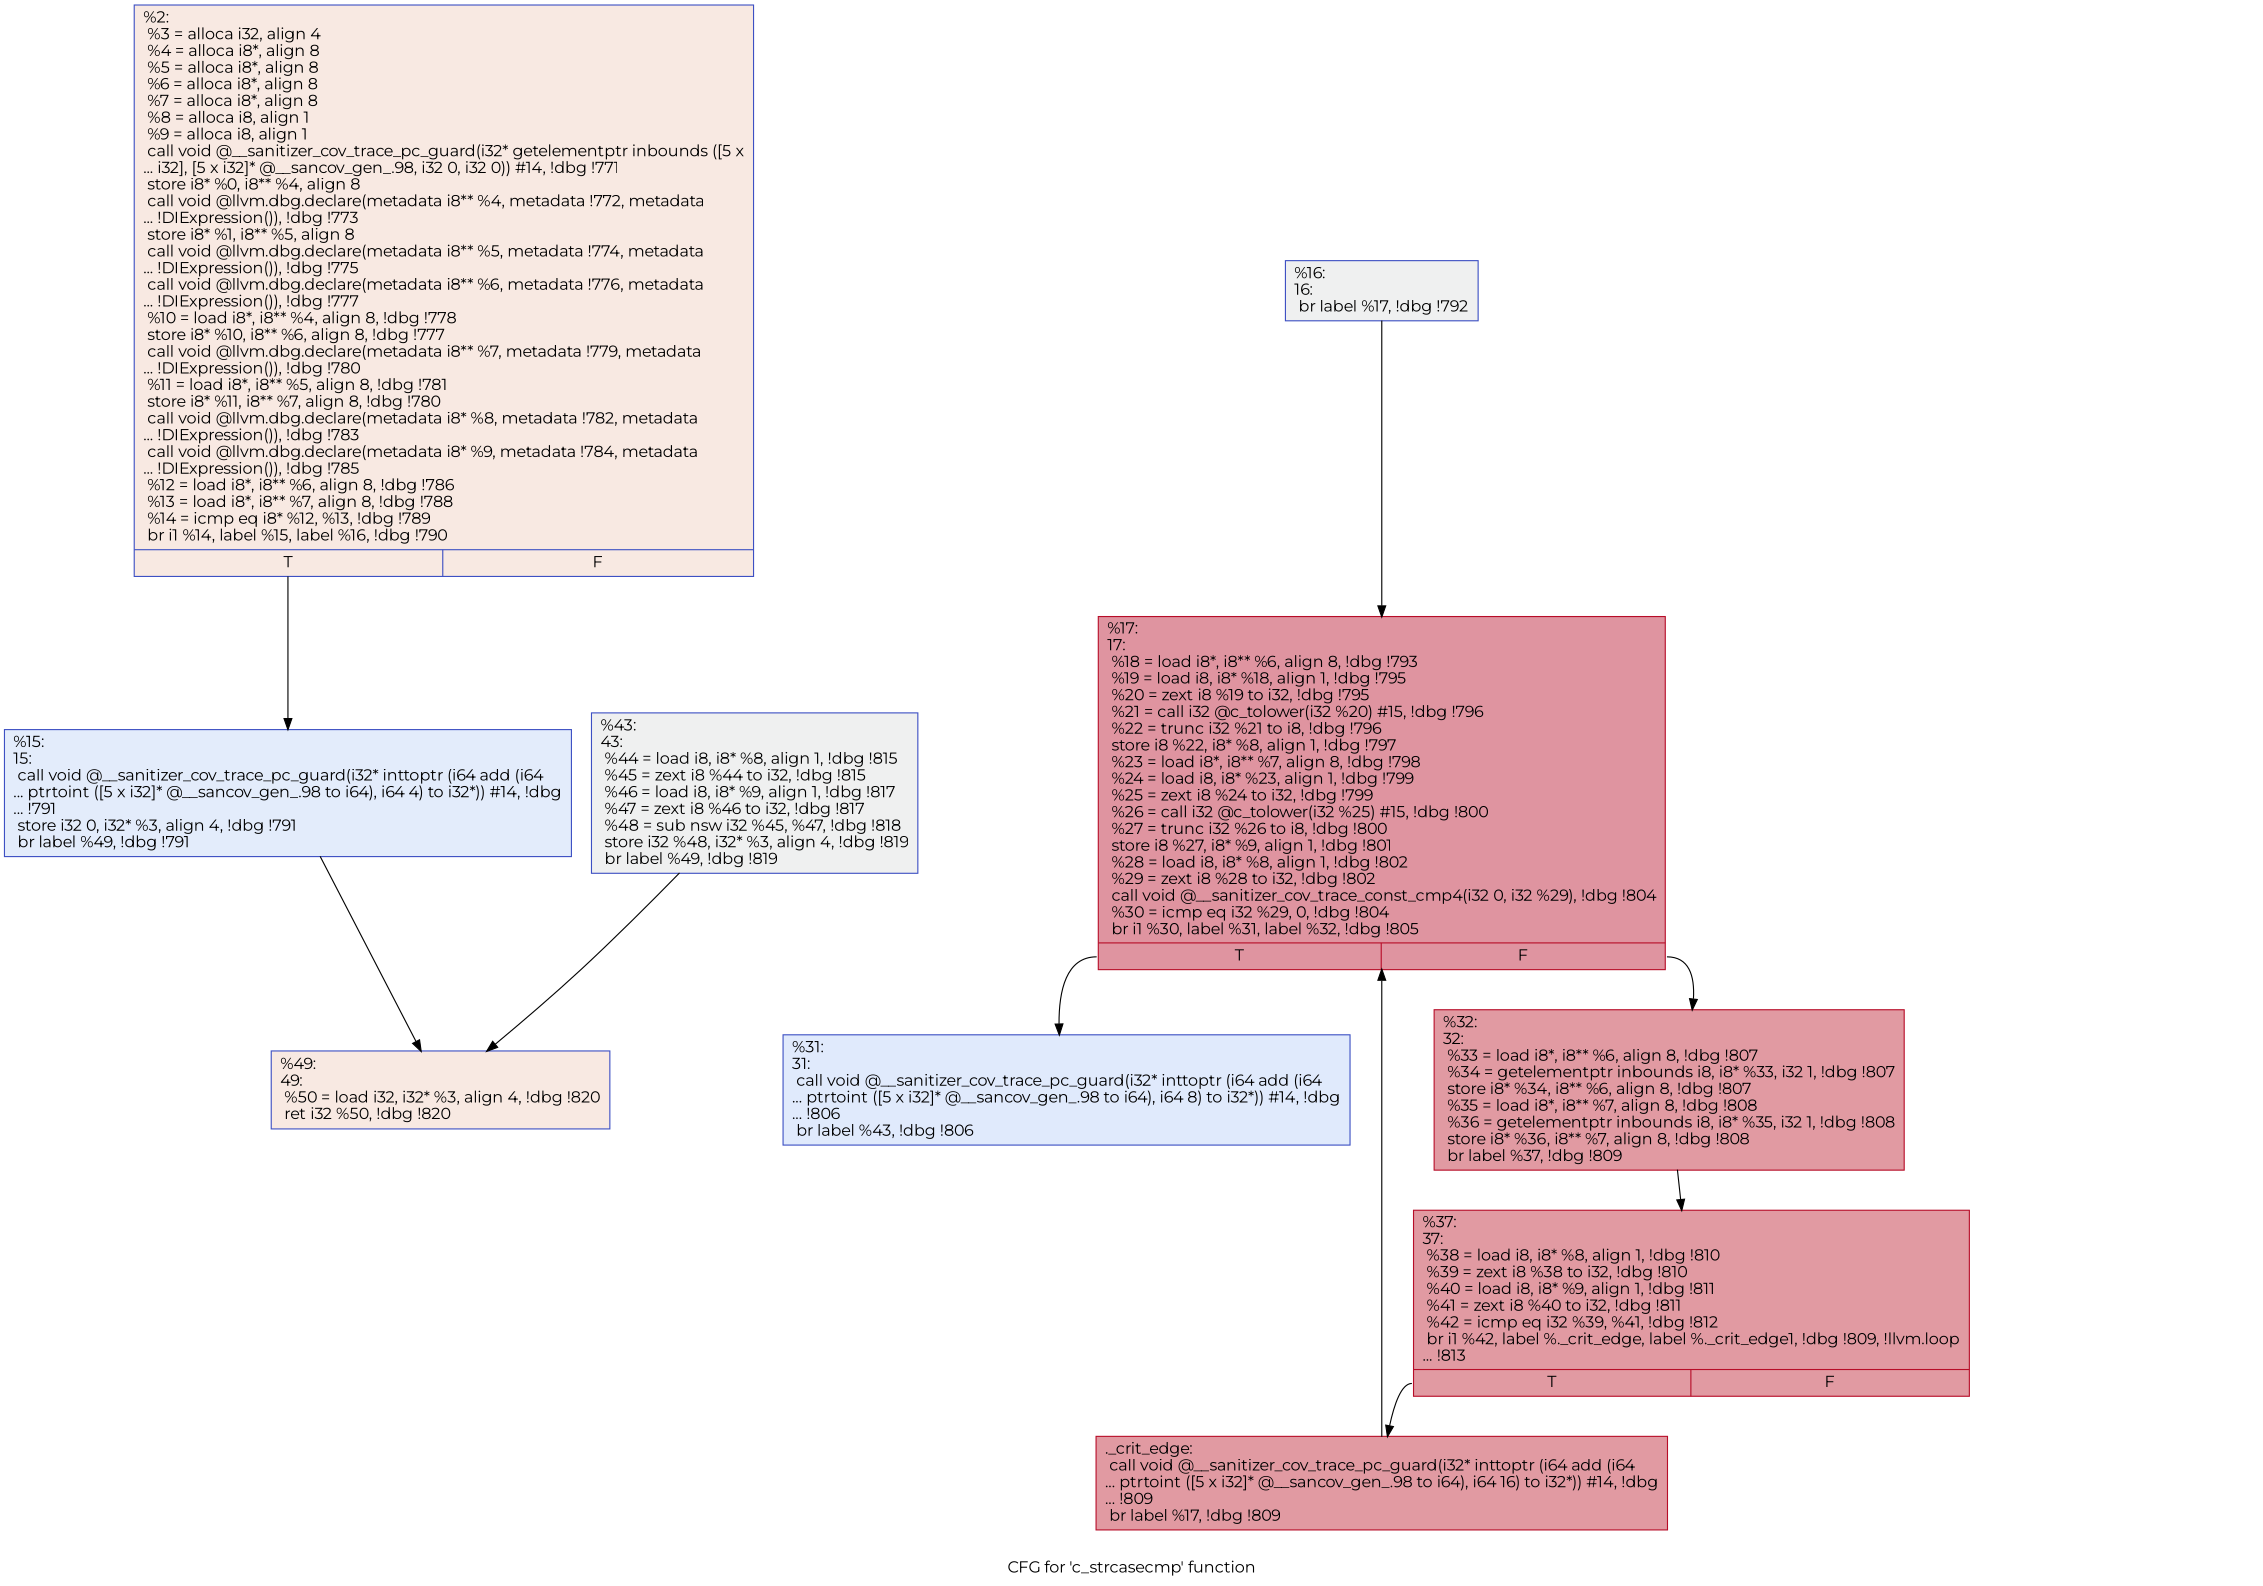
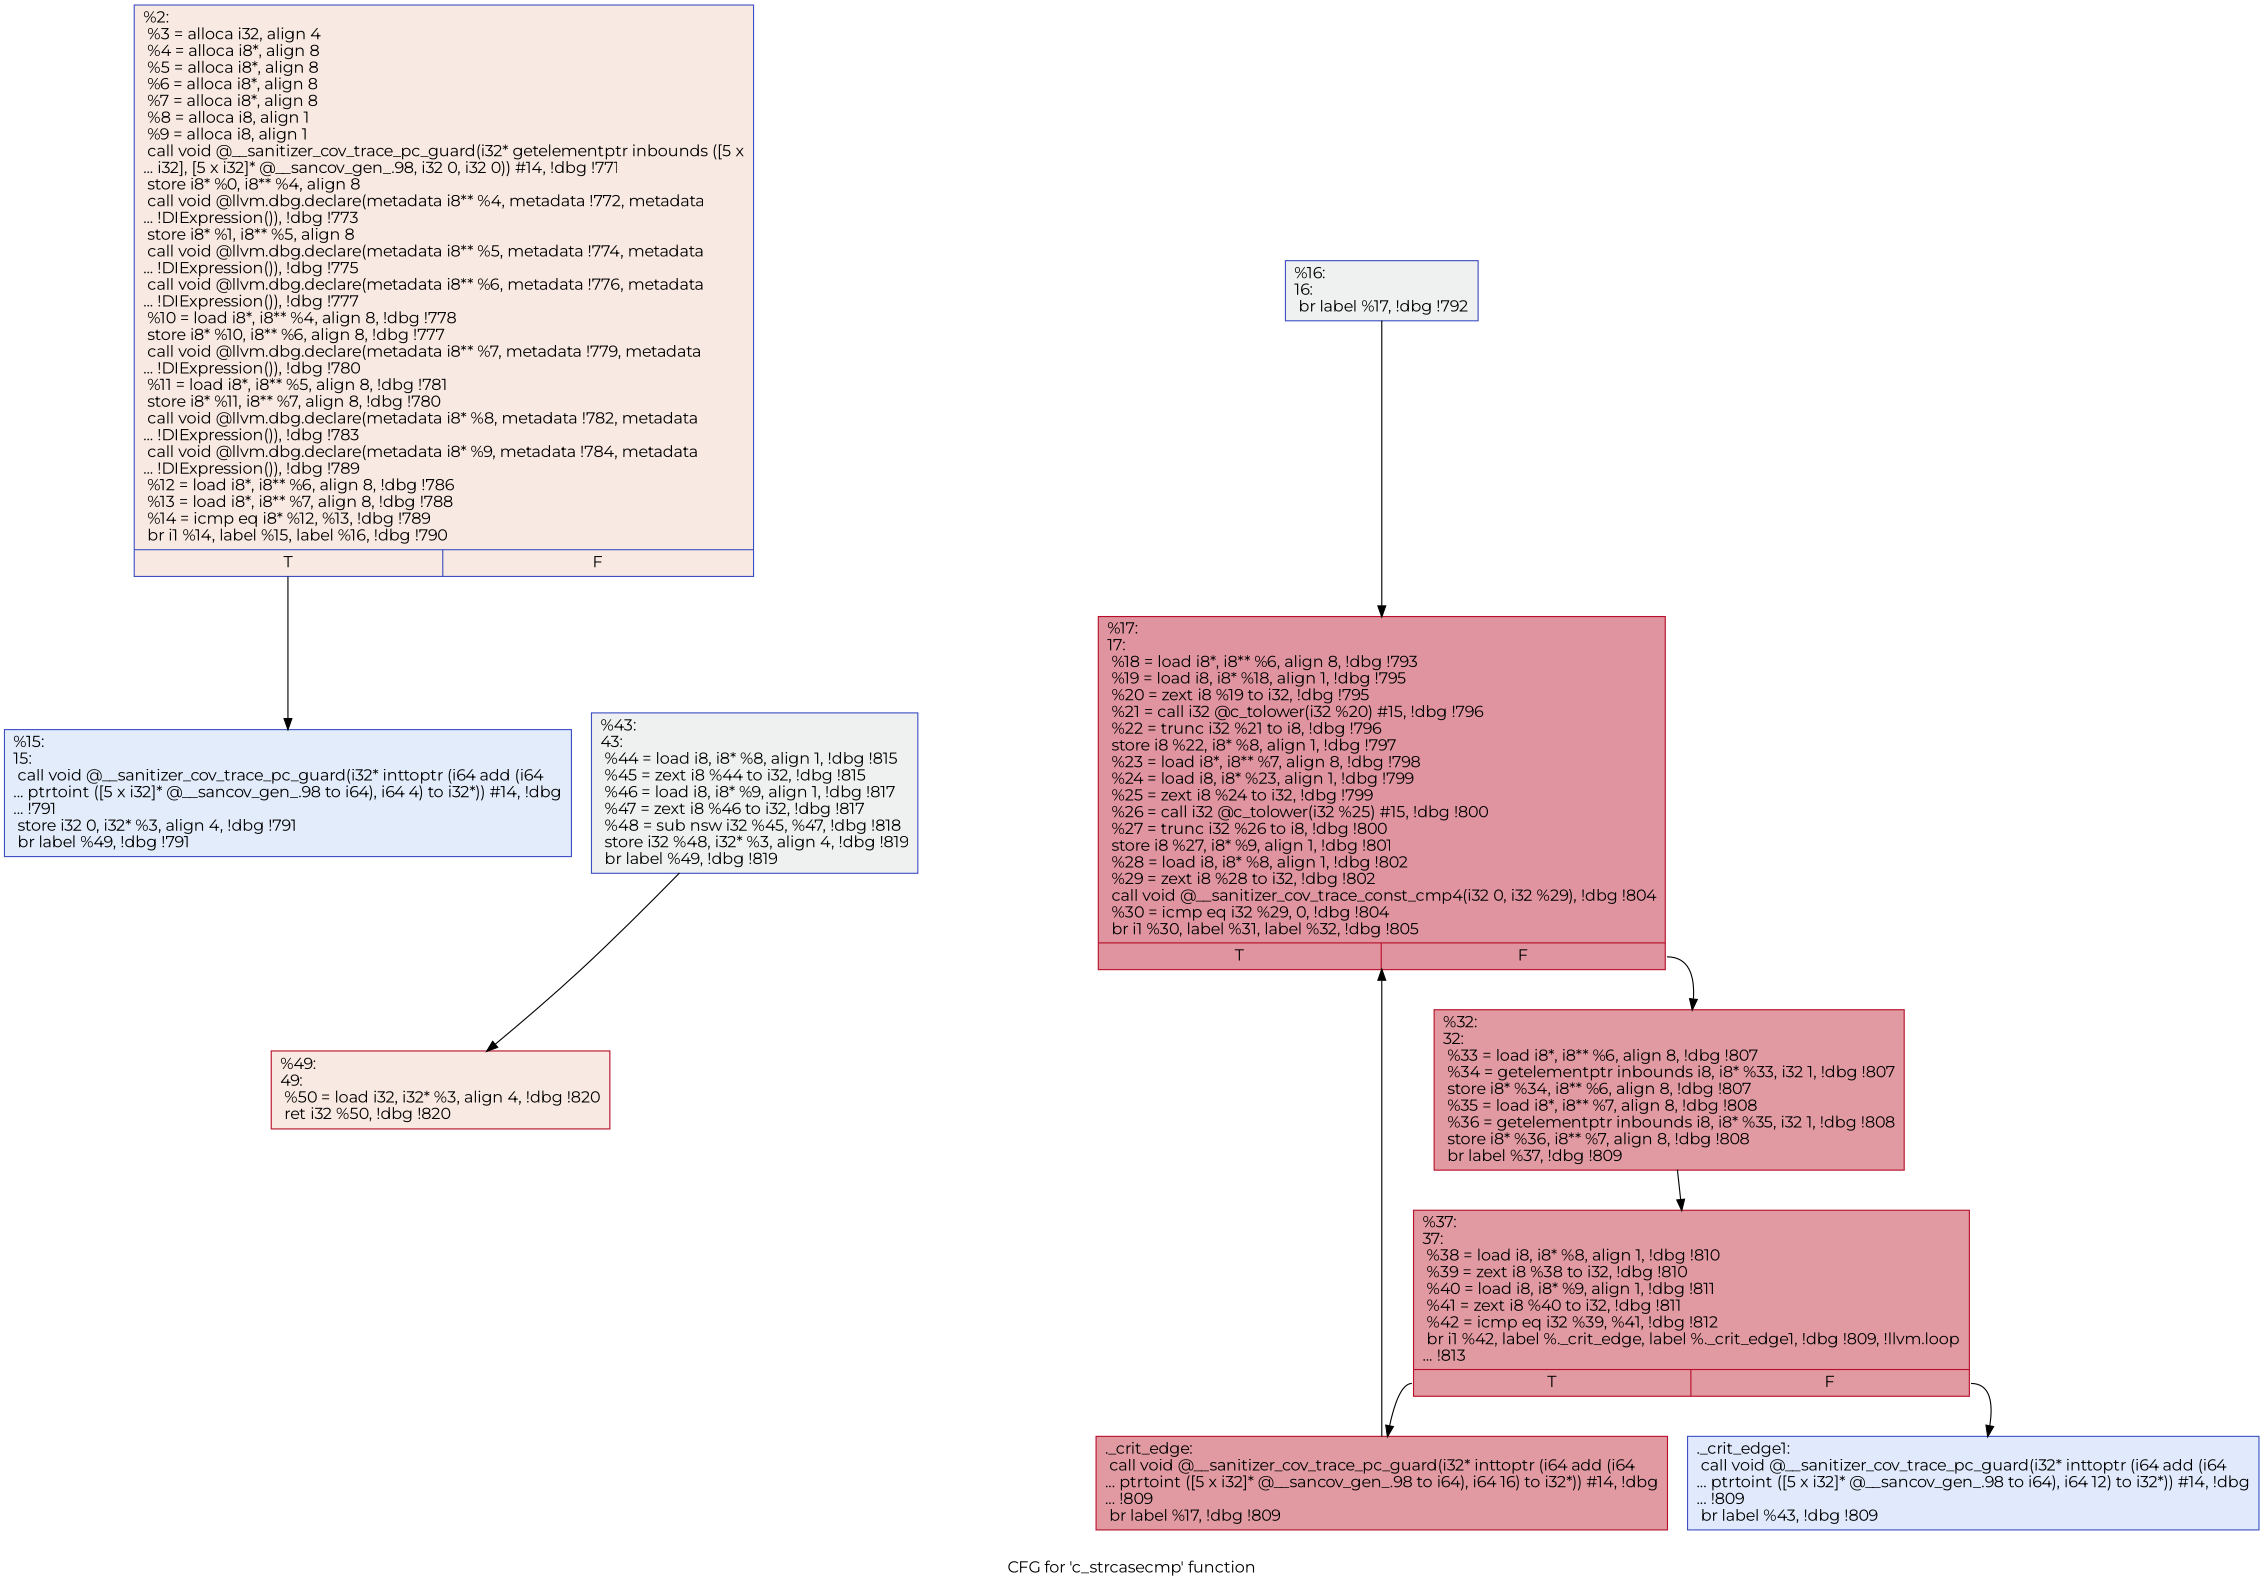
node "%2:": text "... !DIExpression()), !dbg !785" -> "... !DIExpression()), !dbg !789"
edge "%15:" -> "%49:": removed
node "%49:": color #3d50c3ff -> #b70d28ff
node "%31:": removed
node "._crit_edge1:": added
